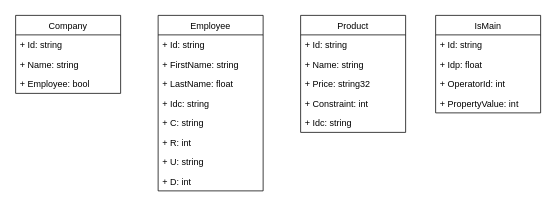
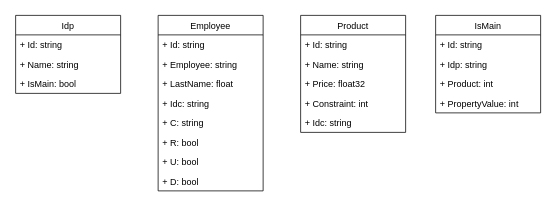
node "Company": label "Company" -> "Idp"
node "+ FirstName: string": label "+ FirstName: string" -> "+ Employee: string"
node "+ Idp: float": label "+ Idp: float" -> "+ Idp: string"
node "+ Employee: bool": label "+ Employee: bool" -> "+ IsMain: bool"
node "+ Price: string32": label "+ Price: string32" -> "+ Price: float32"
node "+ OperatorId: int": label "+ OperatorId: int" -> "+ Product: int"
node "+ R: int": label "+ R: int" -> "+ R: bool"
node "+ U: string": label "+ U: string" -> "+ U: bool"
node "+ D: int": label "+ D: int" -> "+ D: bool"
